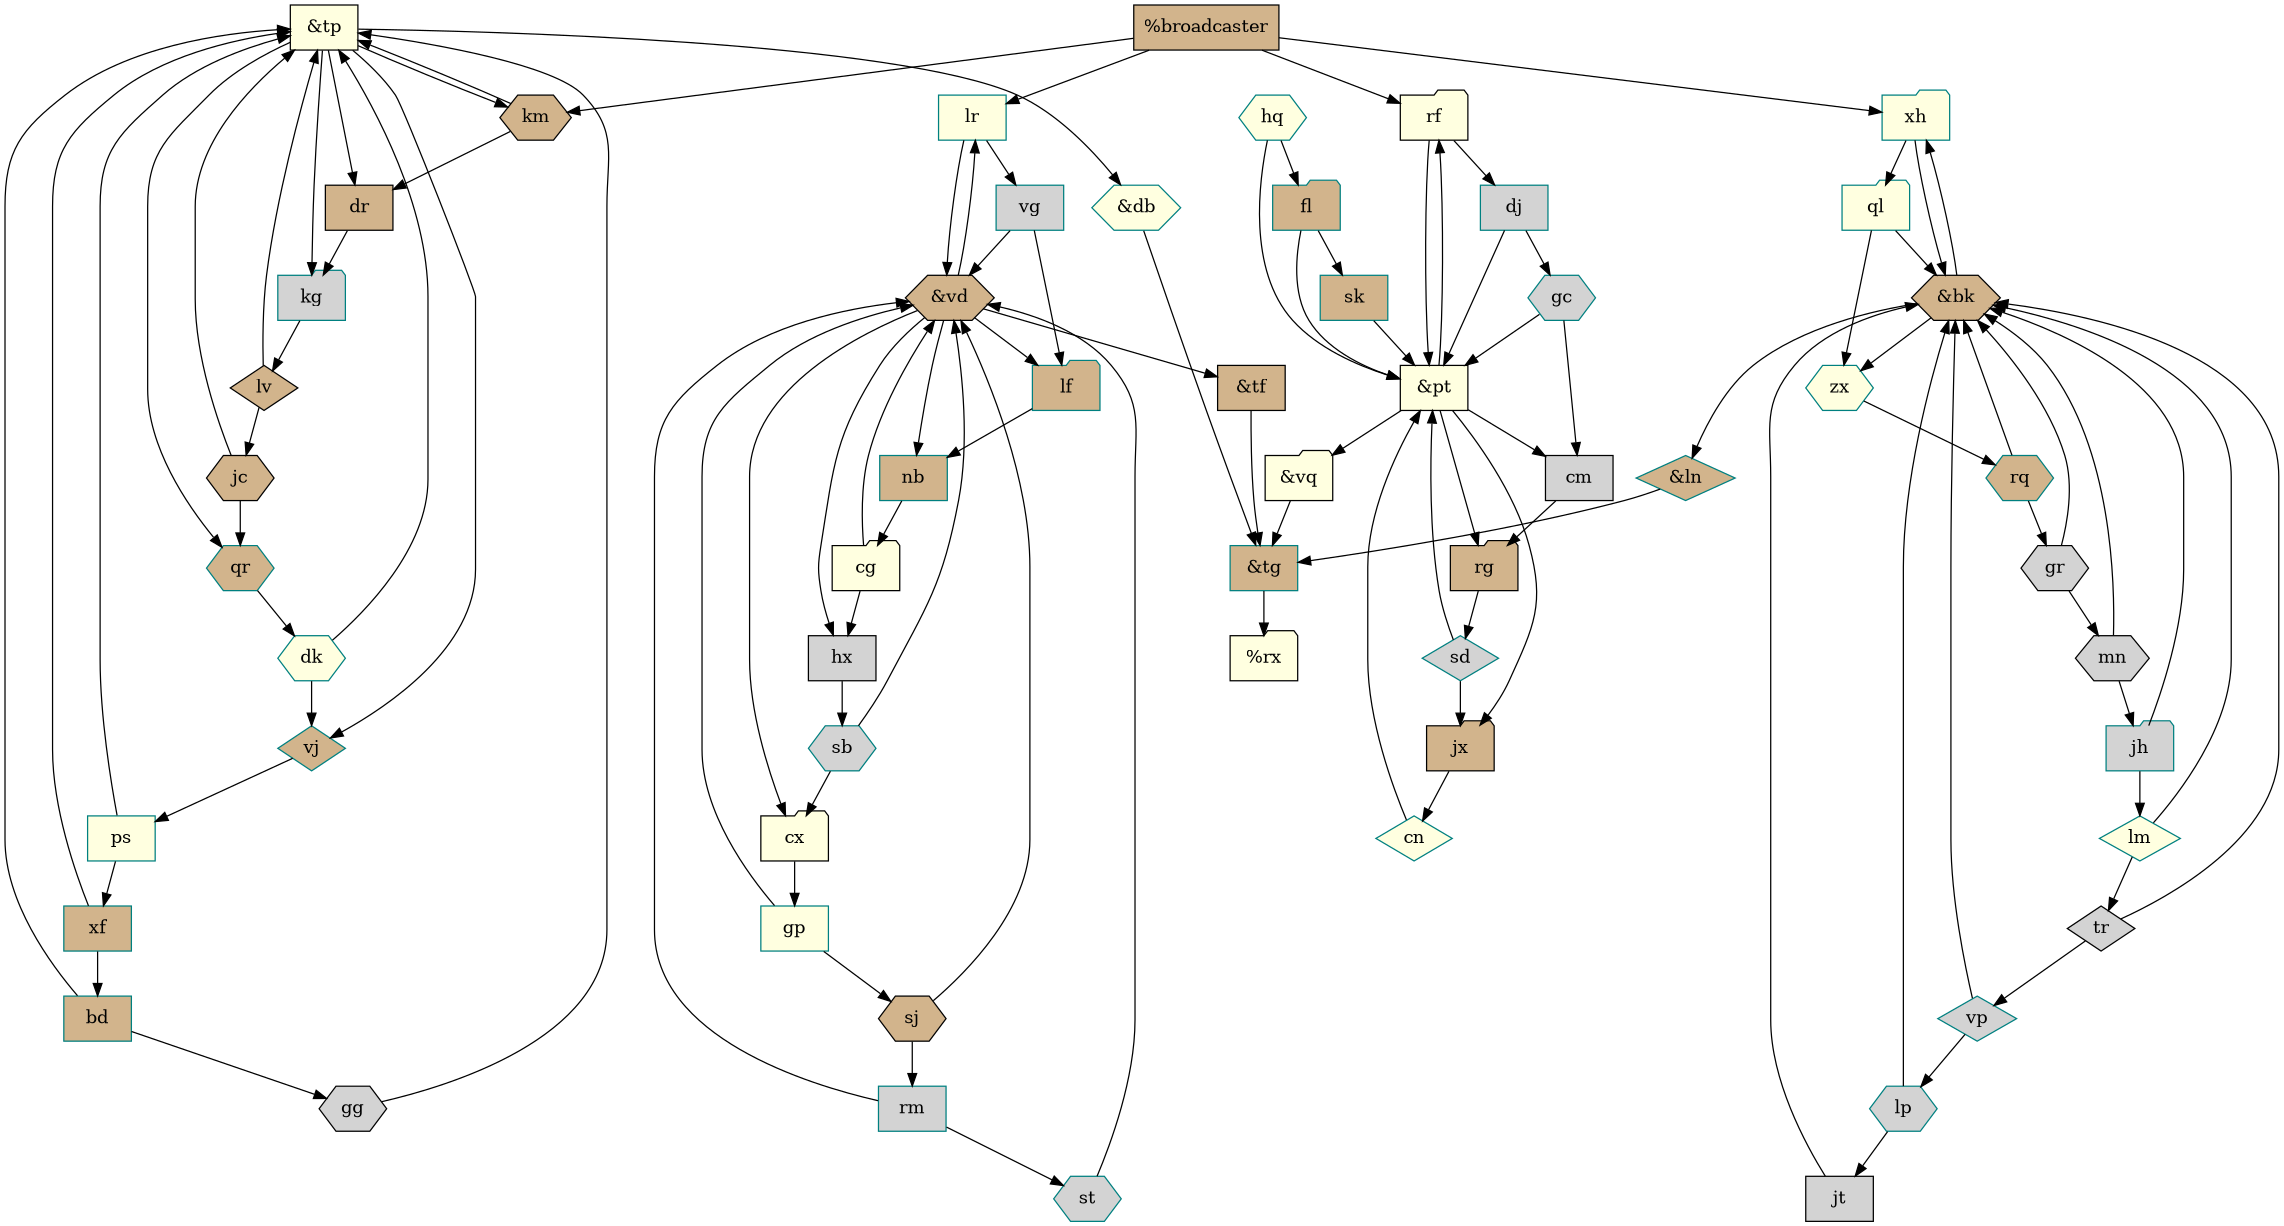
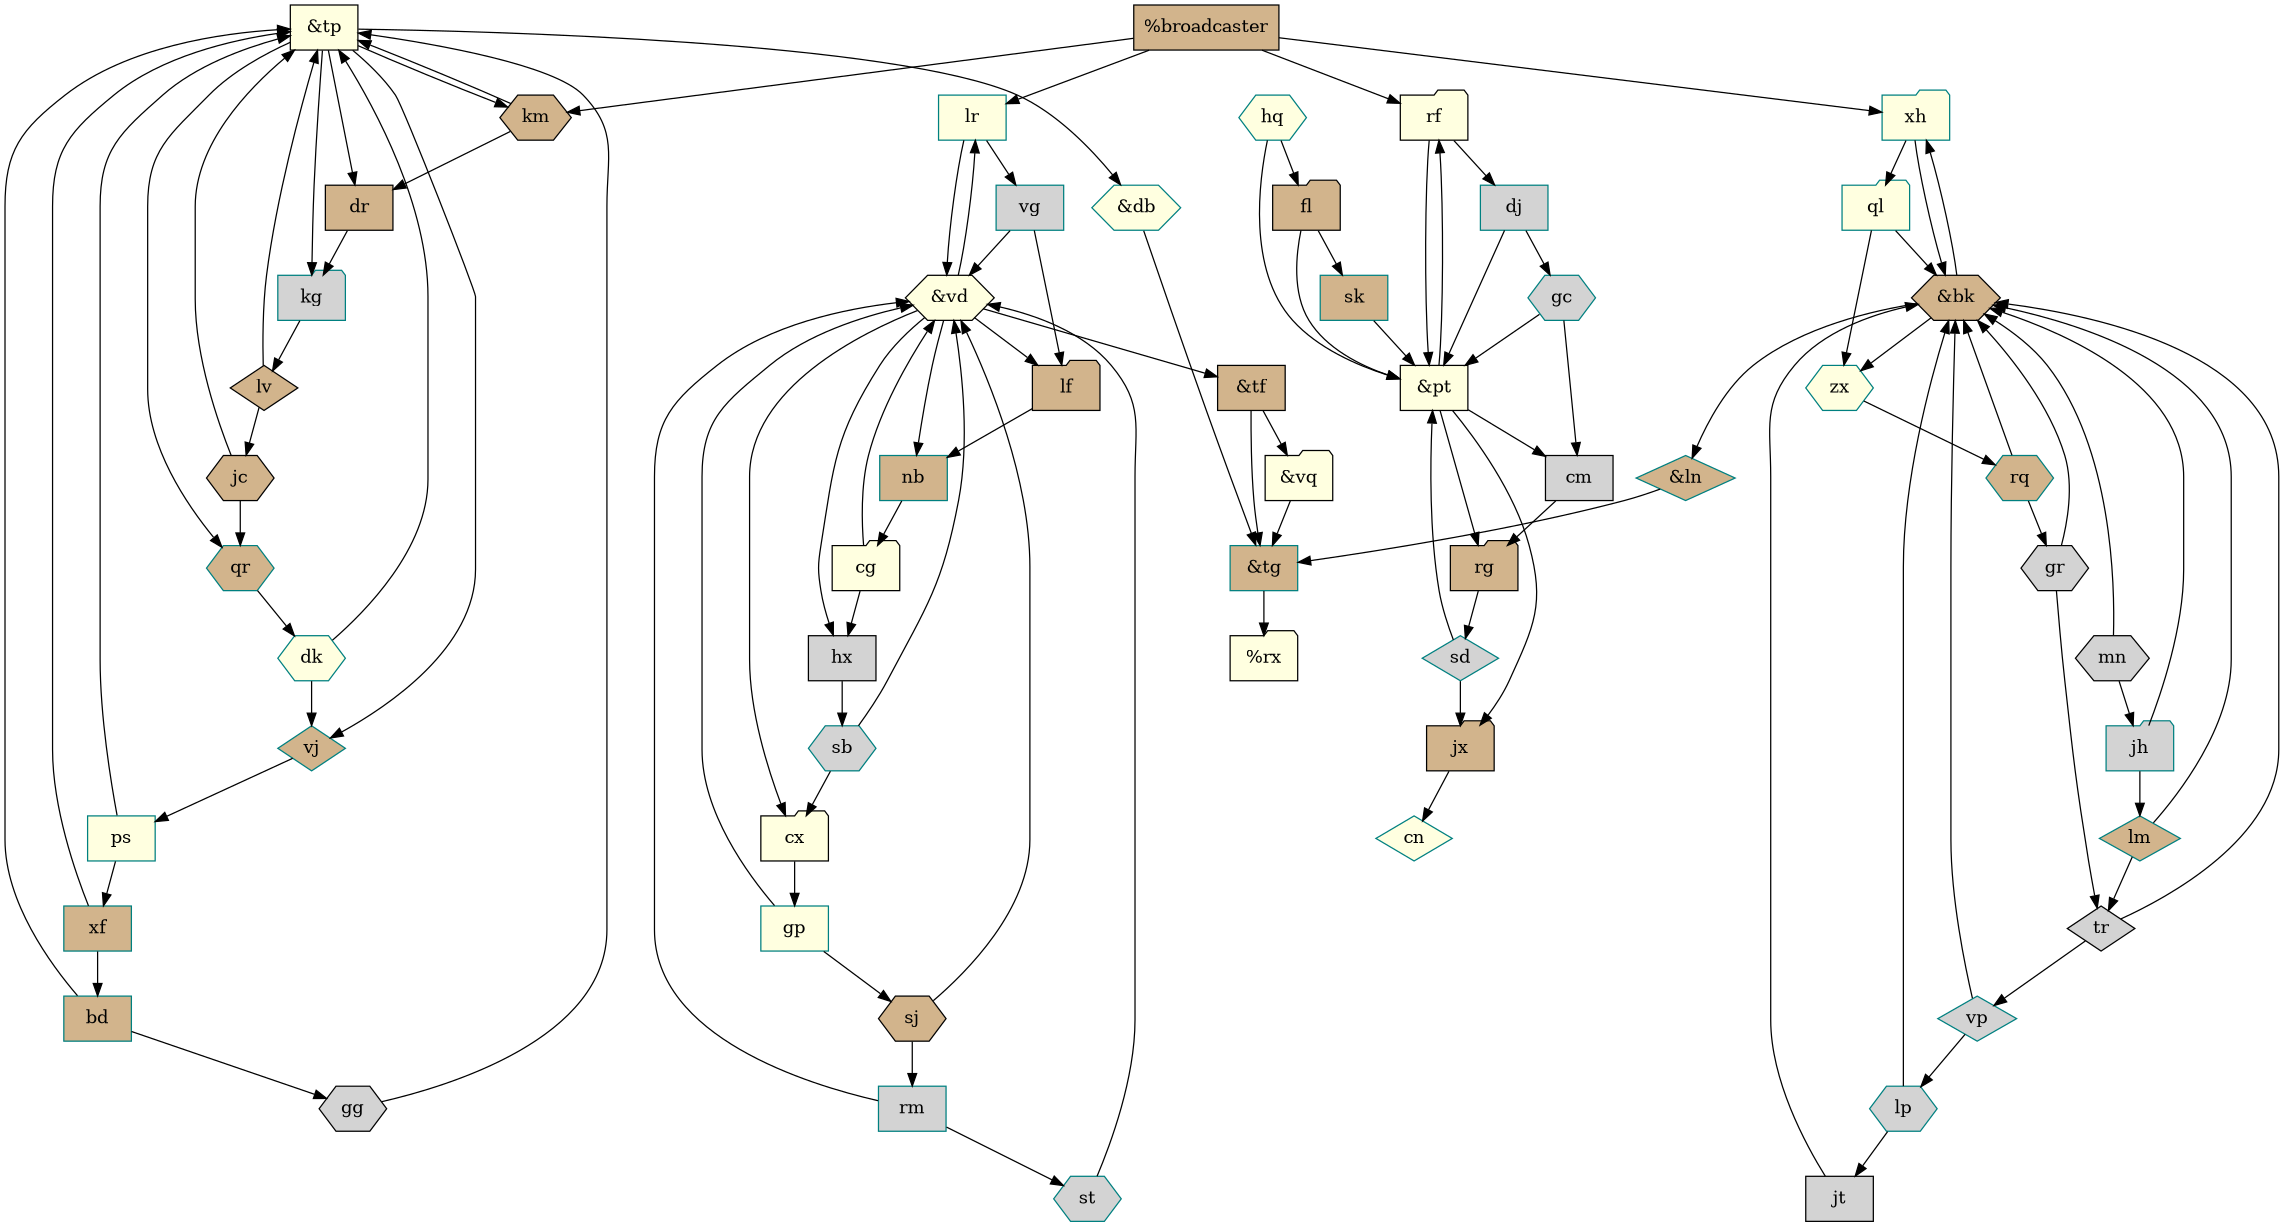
node "fl": color teal -> black
node "&vd": fillcolor tan -> lightyellow
node "lf": color teal -> black
edge "&pt" -> "&vq": now "&tf" -> "&vq"
edge "gr" -> "mn": now "gr" -> "tr"
edge "cn" -> "&pt": removed
node "lm": fillcolor lightyellow -> tan
